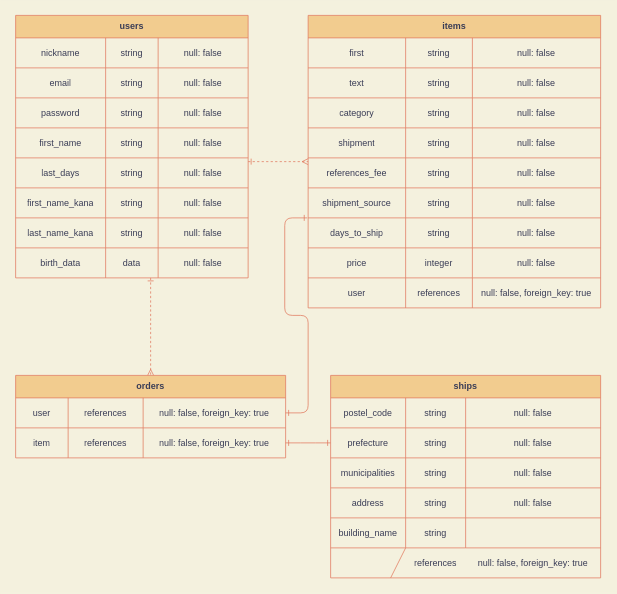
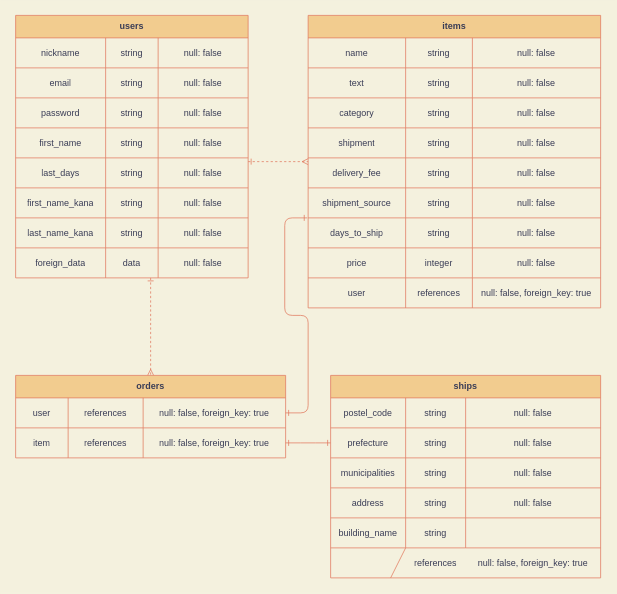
node "first": label "first" -> "name"
node "references_fee": label "references_fee" -> "delivery_fee"
node "birth_data": label "birth_data" -> "foreign_data"
